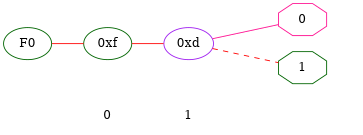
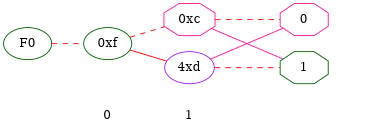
node "0xc": added
edge "F0" -- "0xf": style solid -> dashed
node "0xd": label "0xd" -> "4xd"
